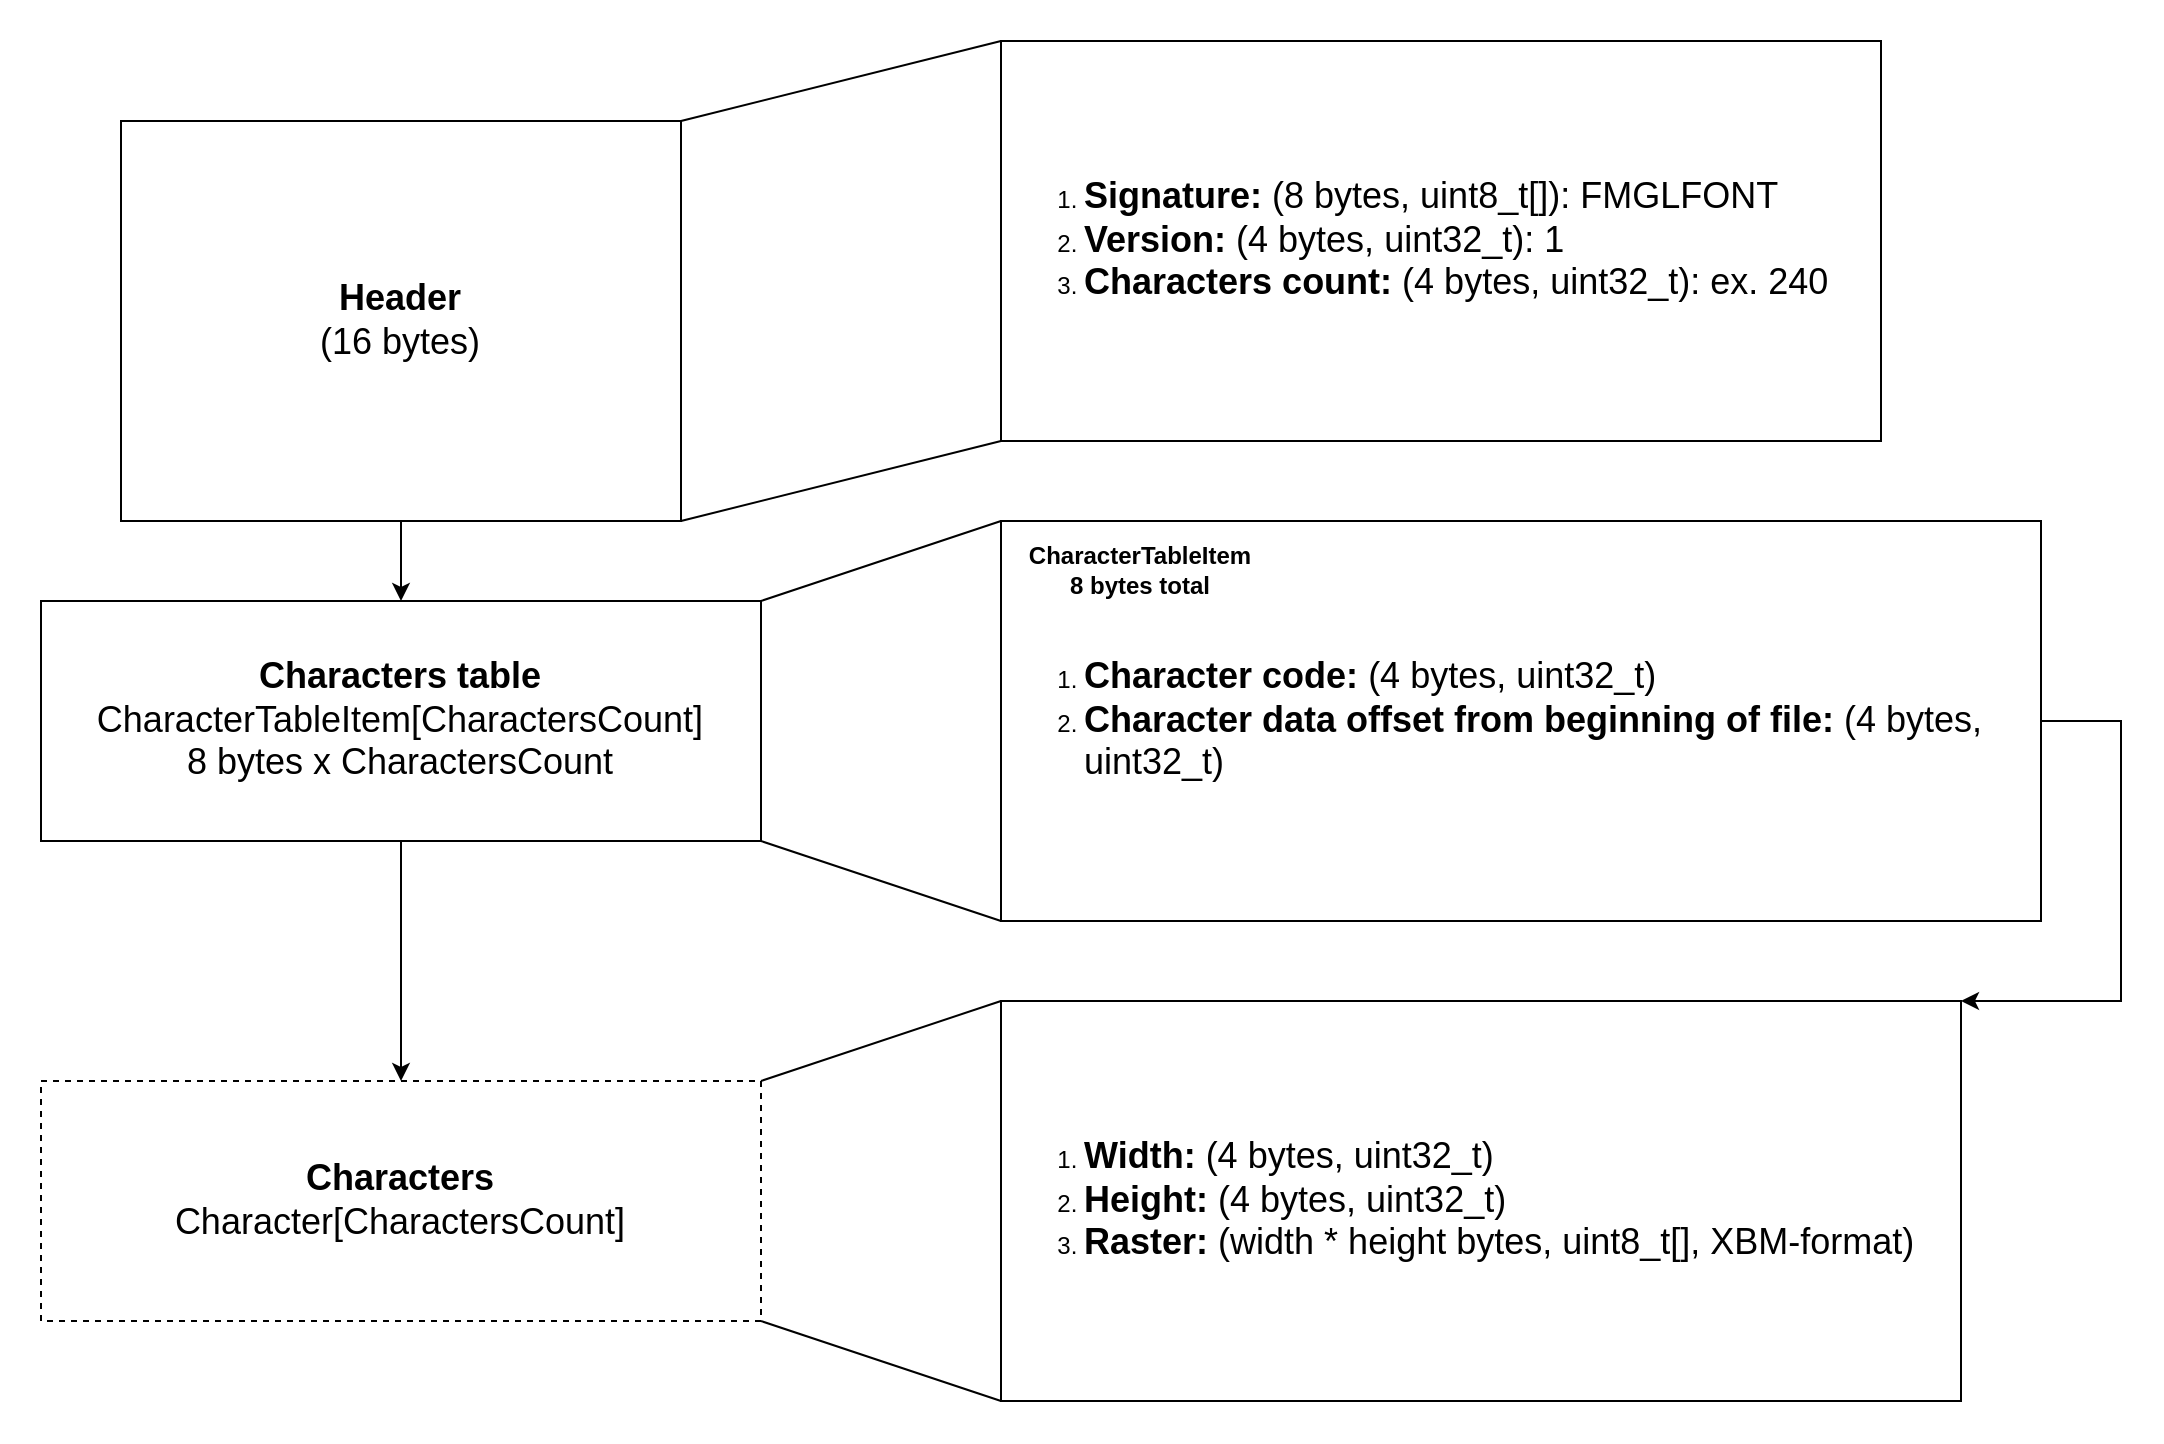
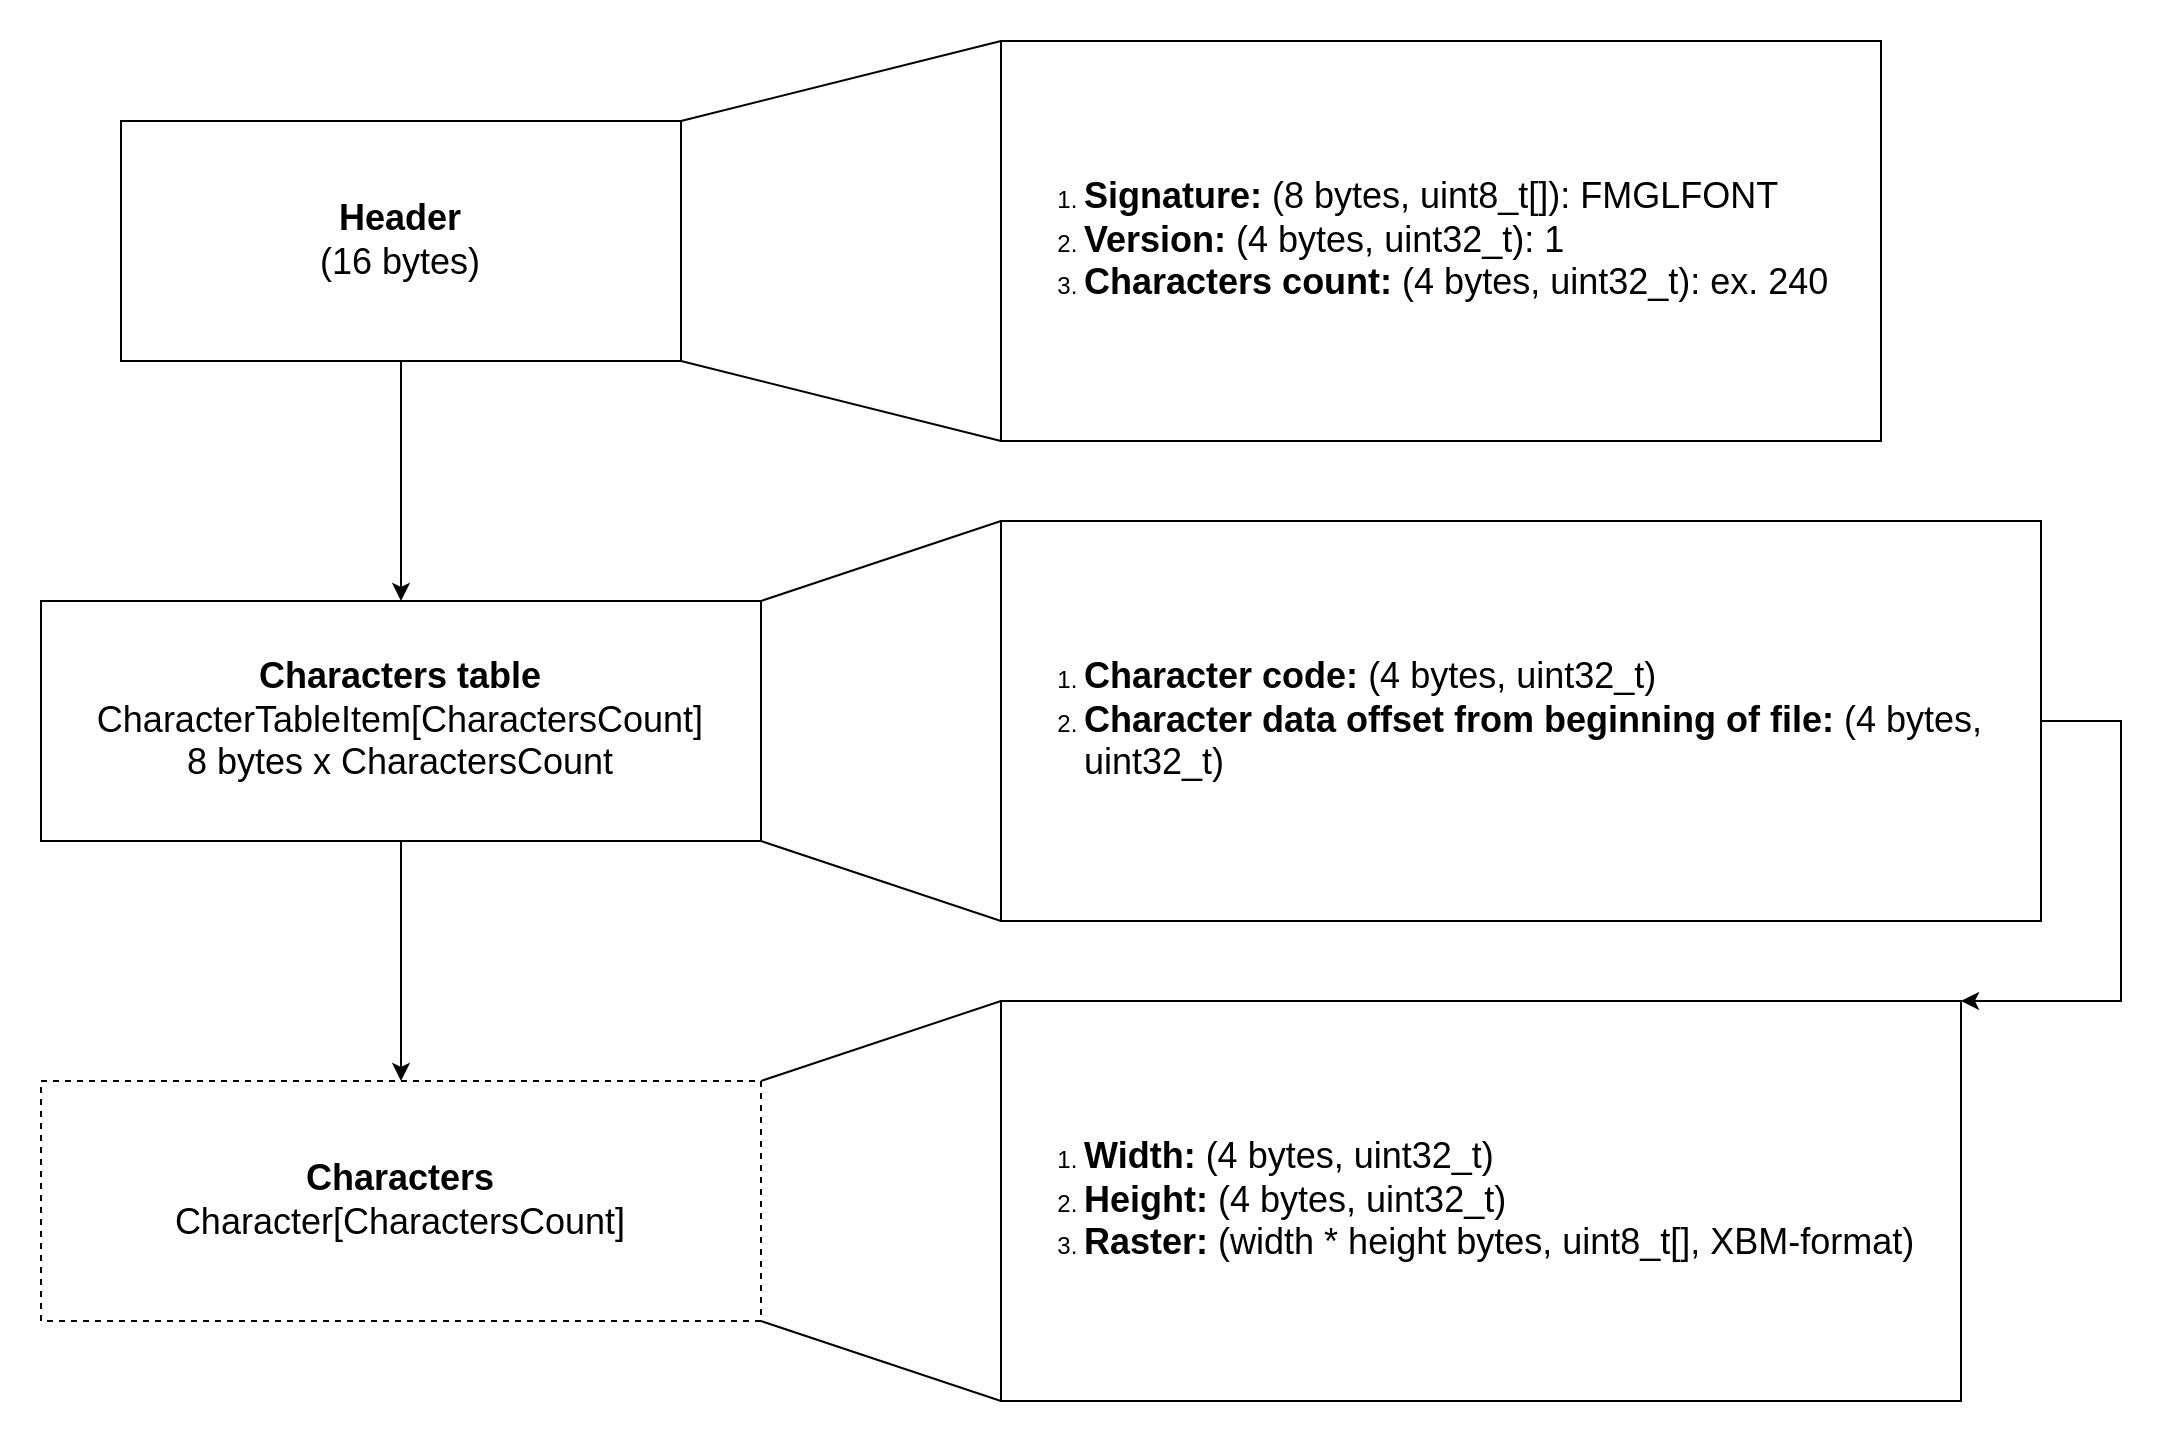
node "Header (16 bytes)": size 560x400 -> 560x240
node "CharacterTableItem 8 bytes total": removed
